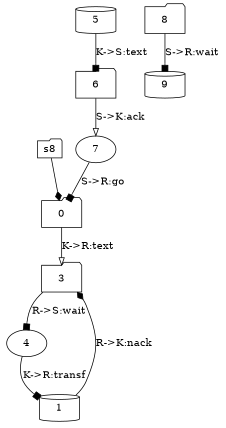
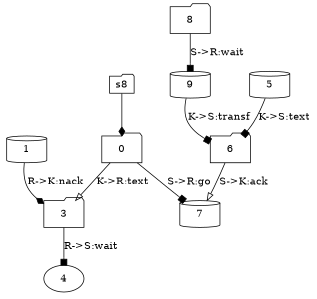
edge "9" -> "6": added, label "K->S:transf"
node "7": shape ellipse -> cylinder
edge "7" -> "0": reversed
edge "4" -> "1": removed, label "K->R:transf"
